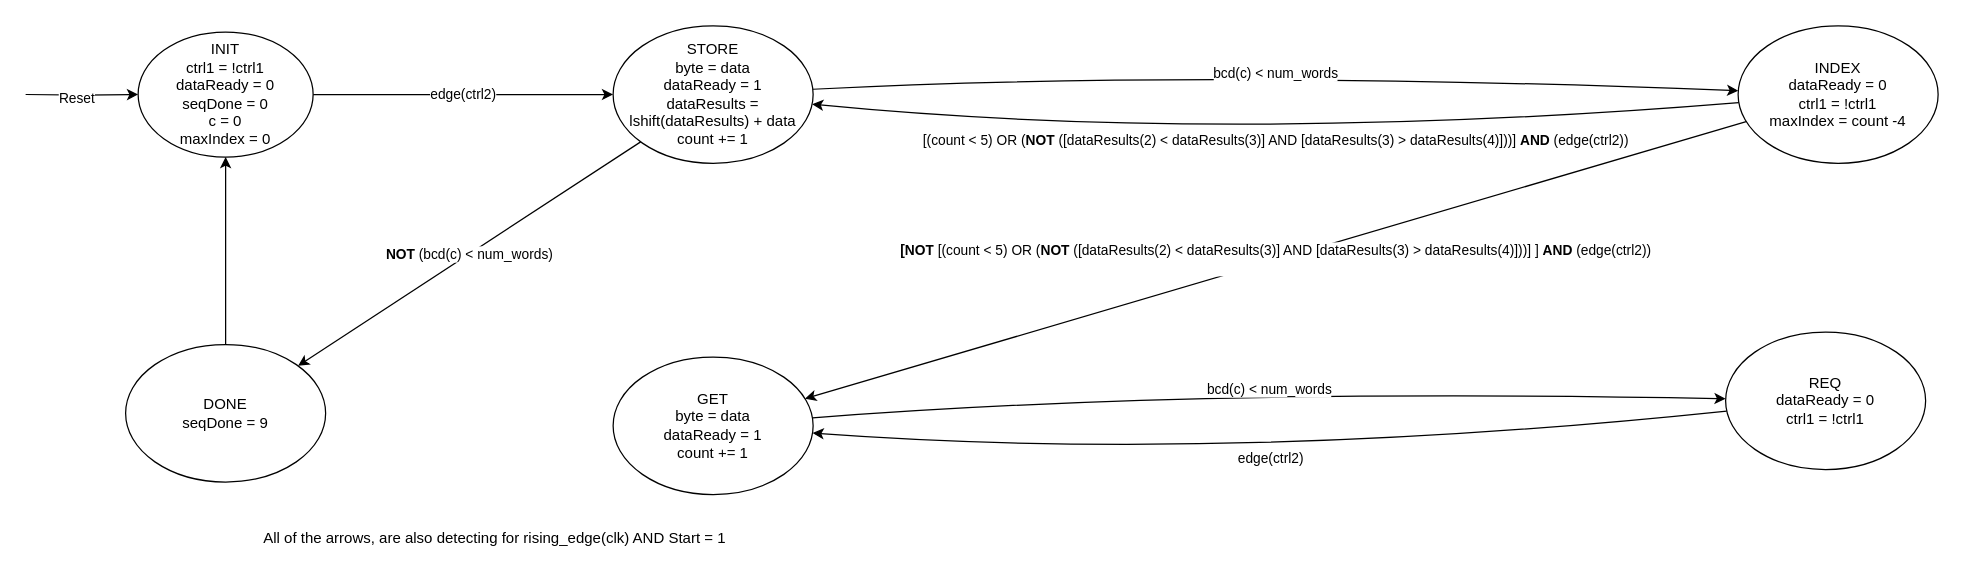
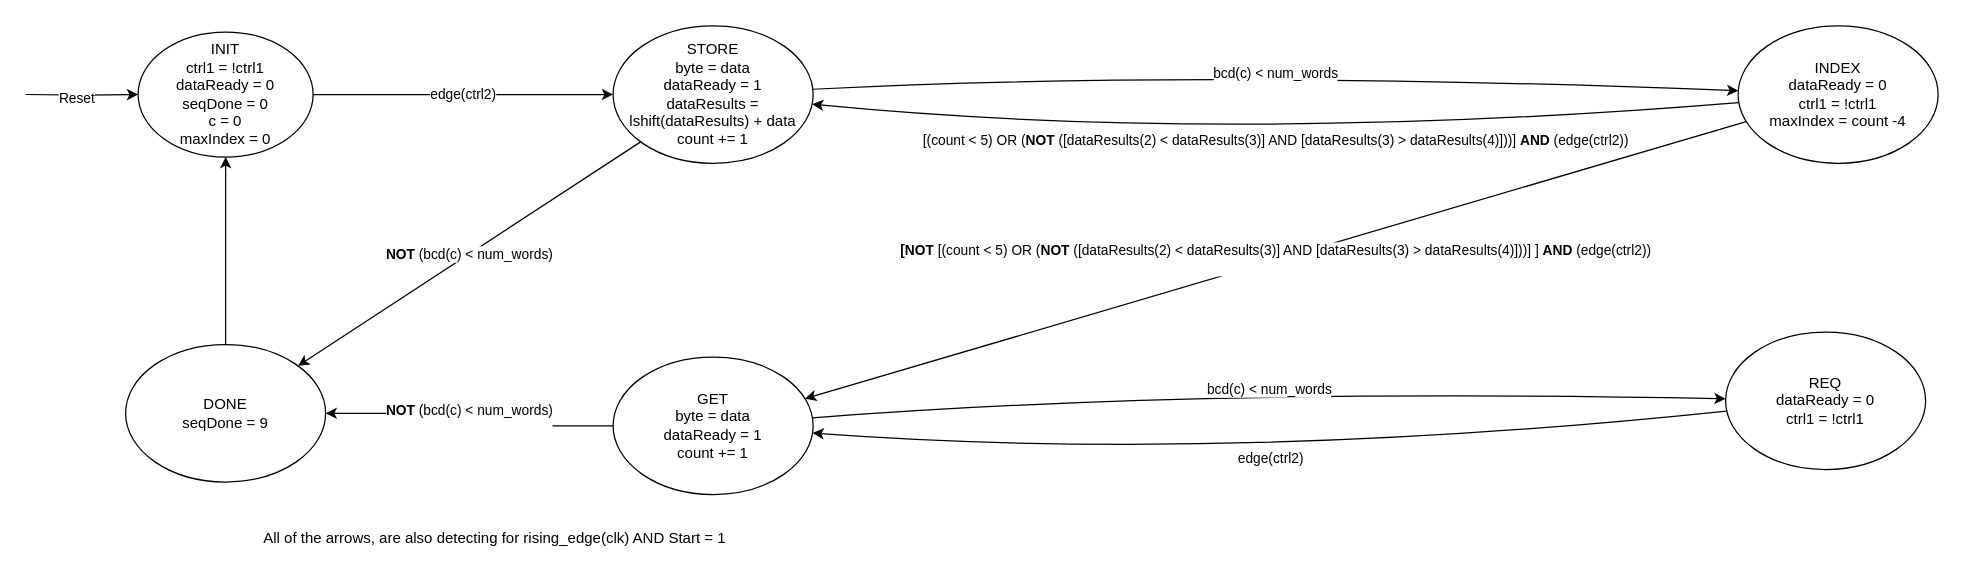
edge "GET byte = data dataReady = 1 count += 1" -> "DONE seqDone = 9": added, label "NOT (bcd(c) < num_words)"
